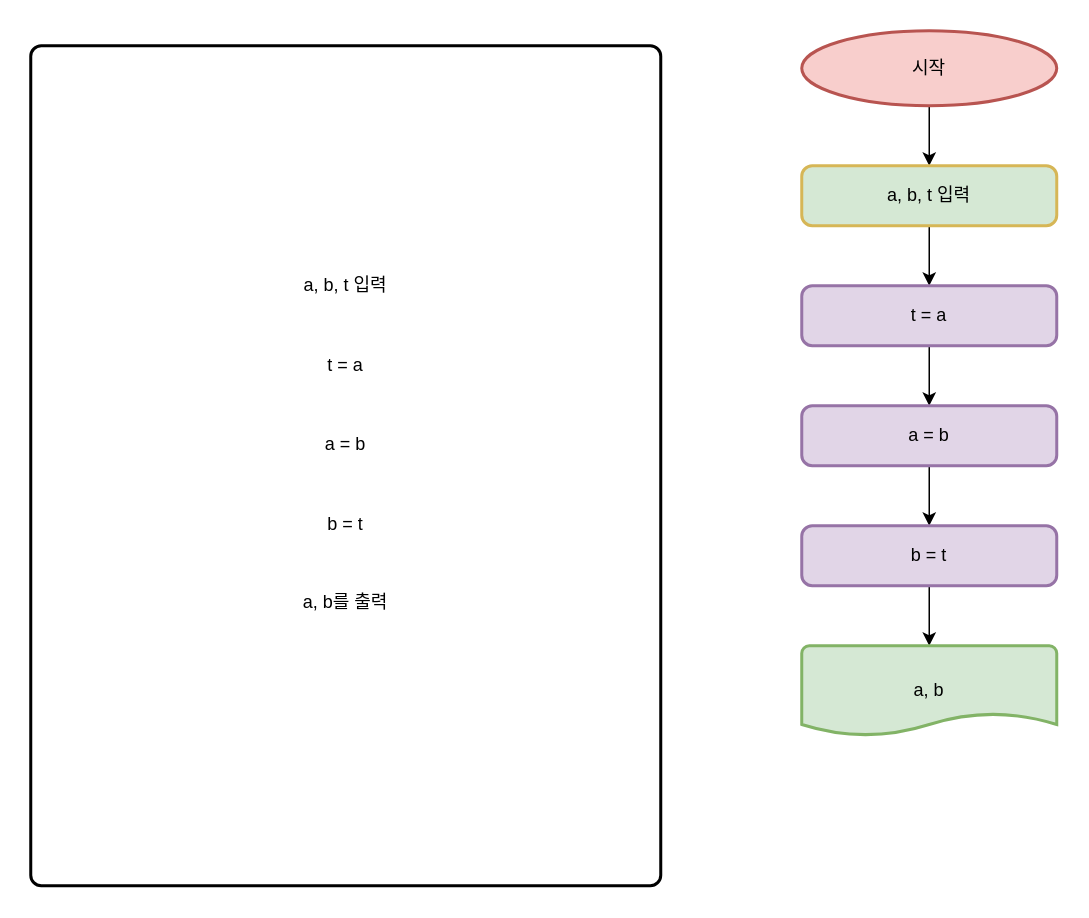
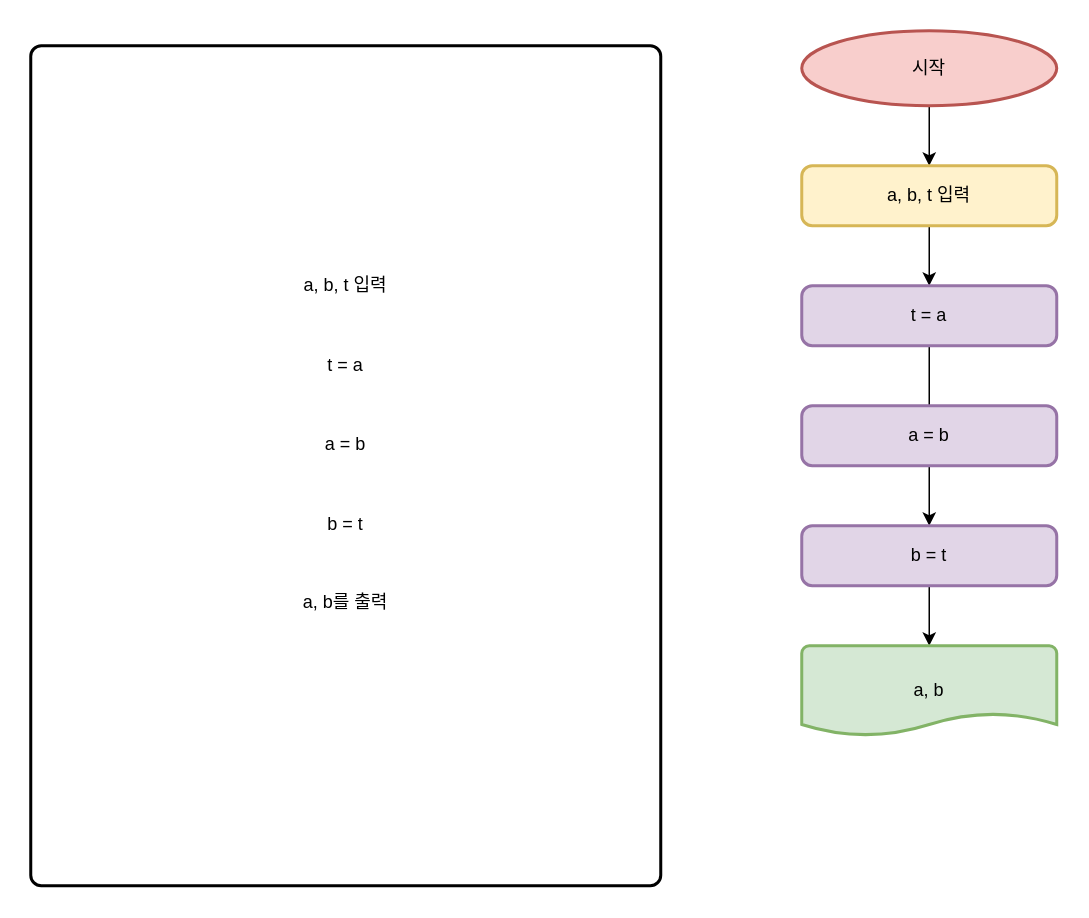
node "a, b, t 입력": fillcolor #d5e8d4 -> #fff2cc
edge "t = a" -> "a = b": arrowhead classic -> none
